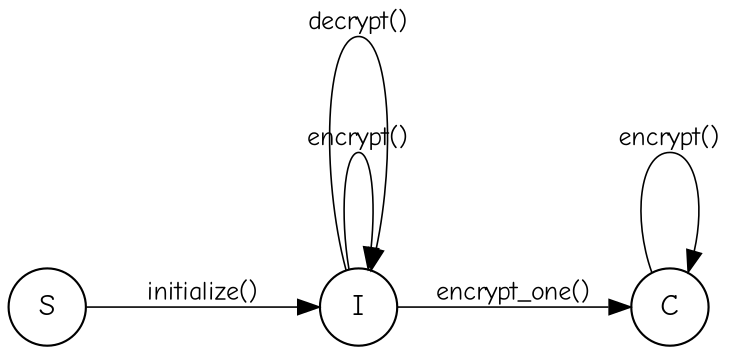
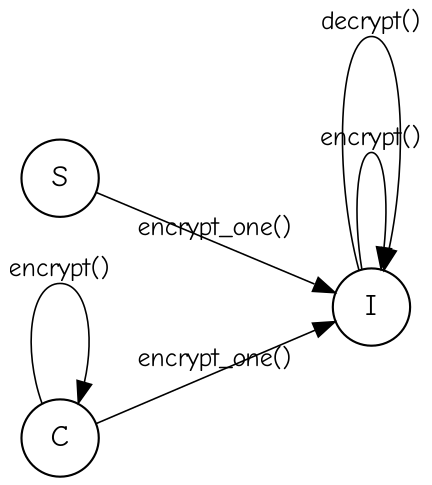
edge "S" -> "I": label "initialize()" -> "encrypt_one()"
edge "I" -> "C": reversed
